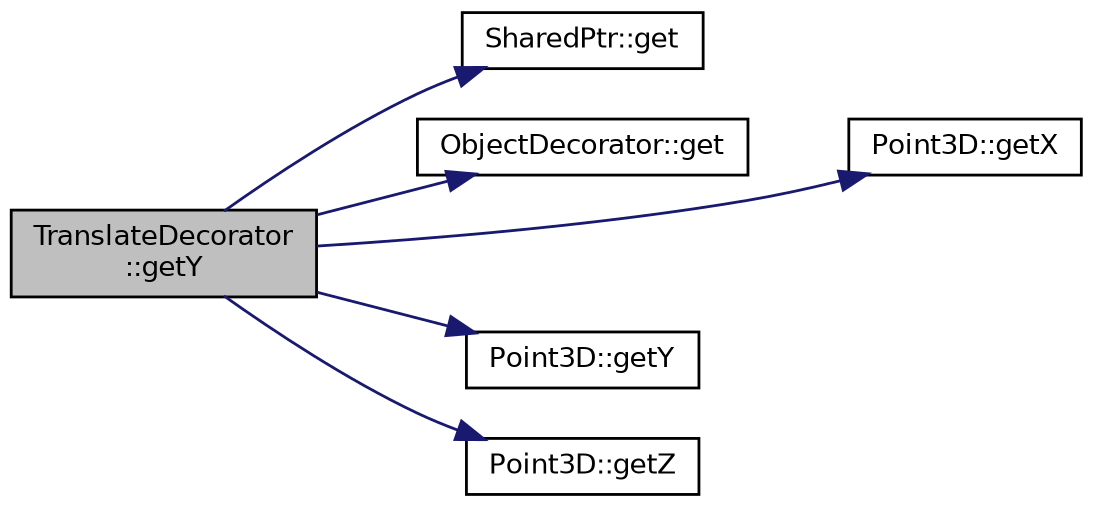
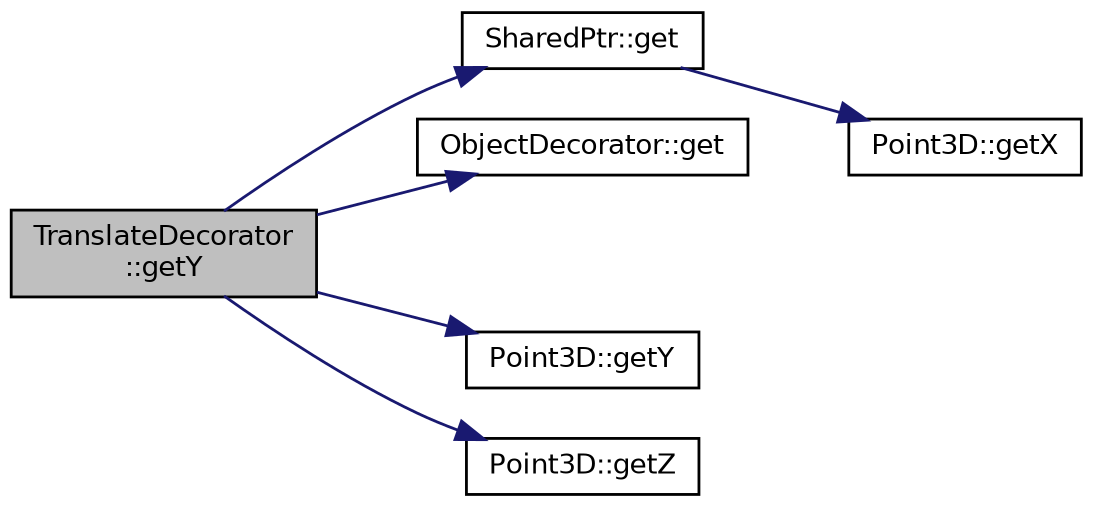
edge "TranslateDecorator ::getY" -> "Point3D::getX": now "SharedPtr::get" -> "Point3D::getX"
